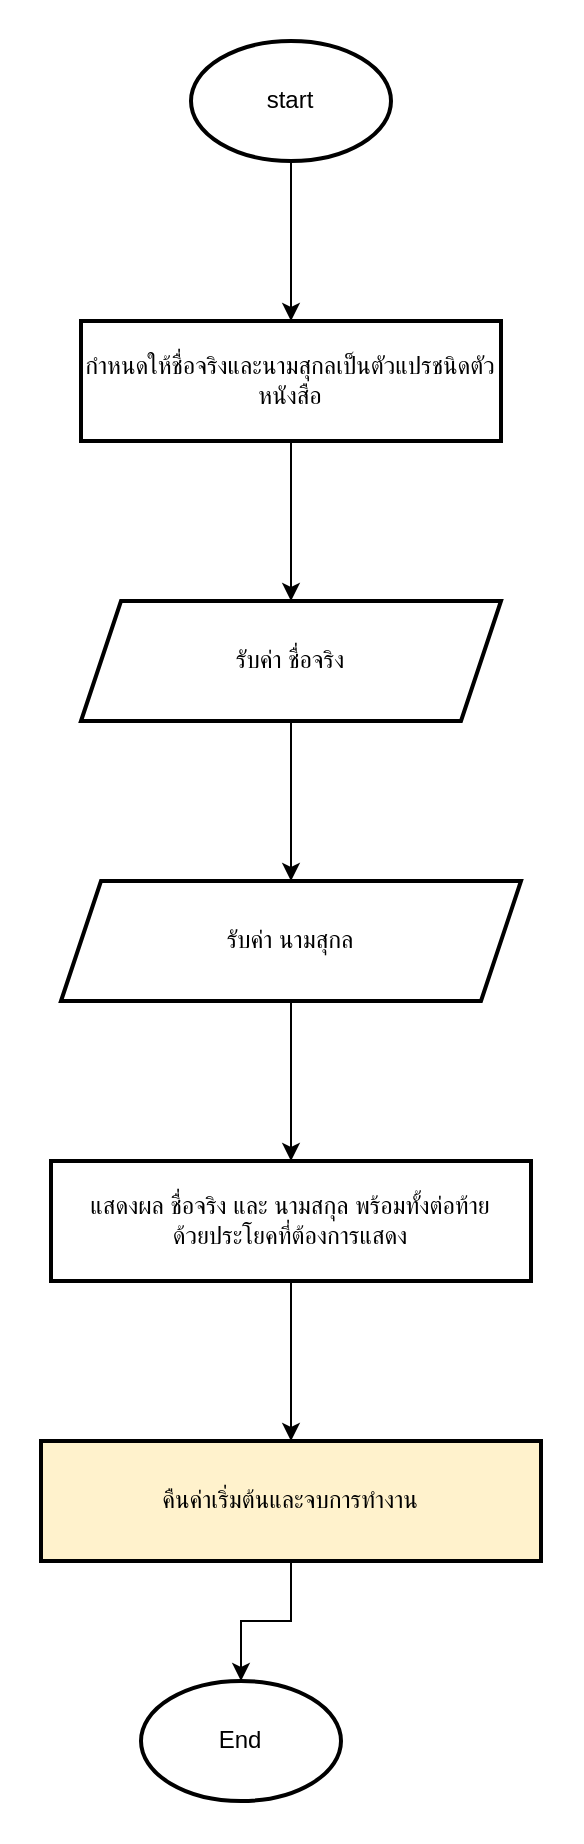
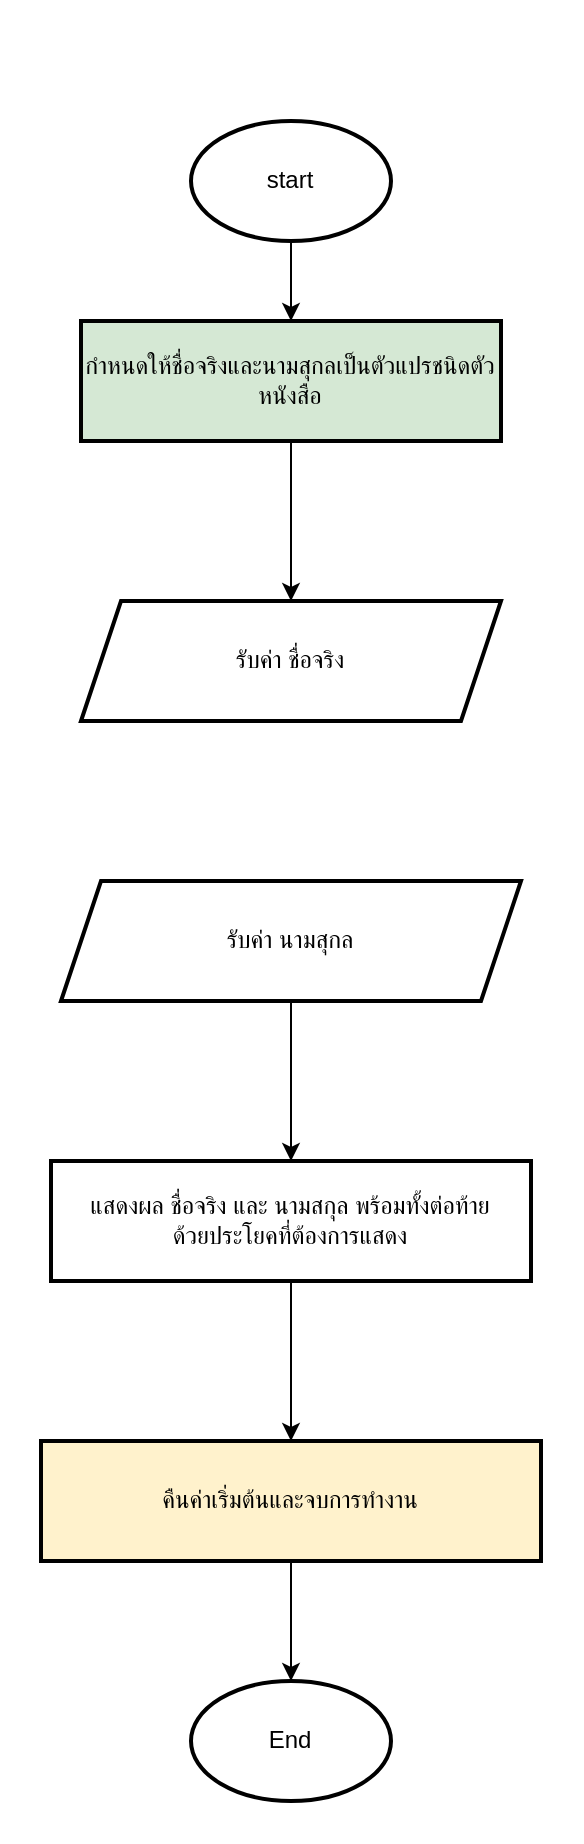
node "start": moved (291, 101) -> (291, 181)
node "กำหนดให้ชื่อจริงและนามสุกลเป็นตัวแปรชนิดตัวหนังสือ": fillcolor #ffffff -> #d5e8d4
edge "รับค่า ชื่อจริง" -> "รับค่า นามสุกล": removed
node "End": moved (241, 1741) -> (291, 1741)
